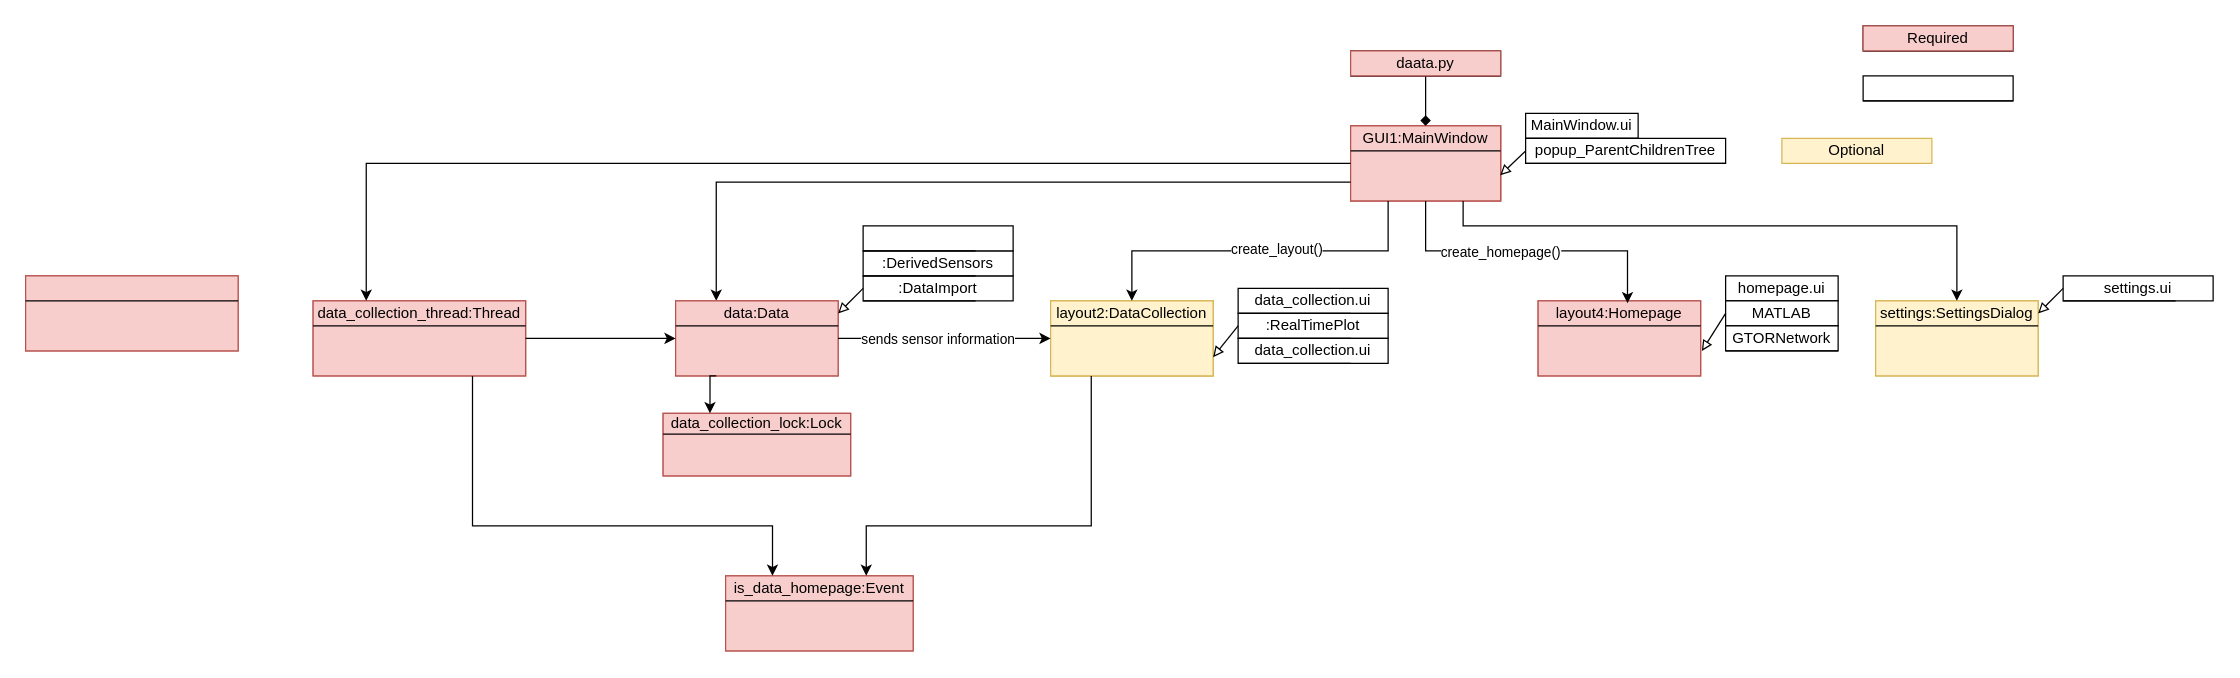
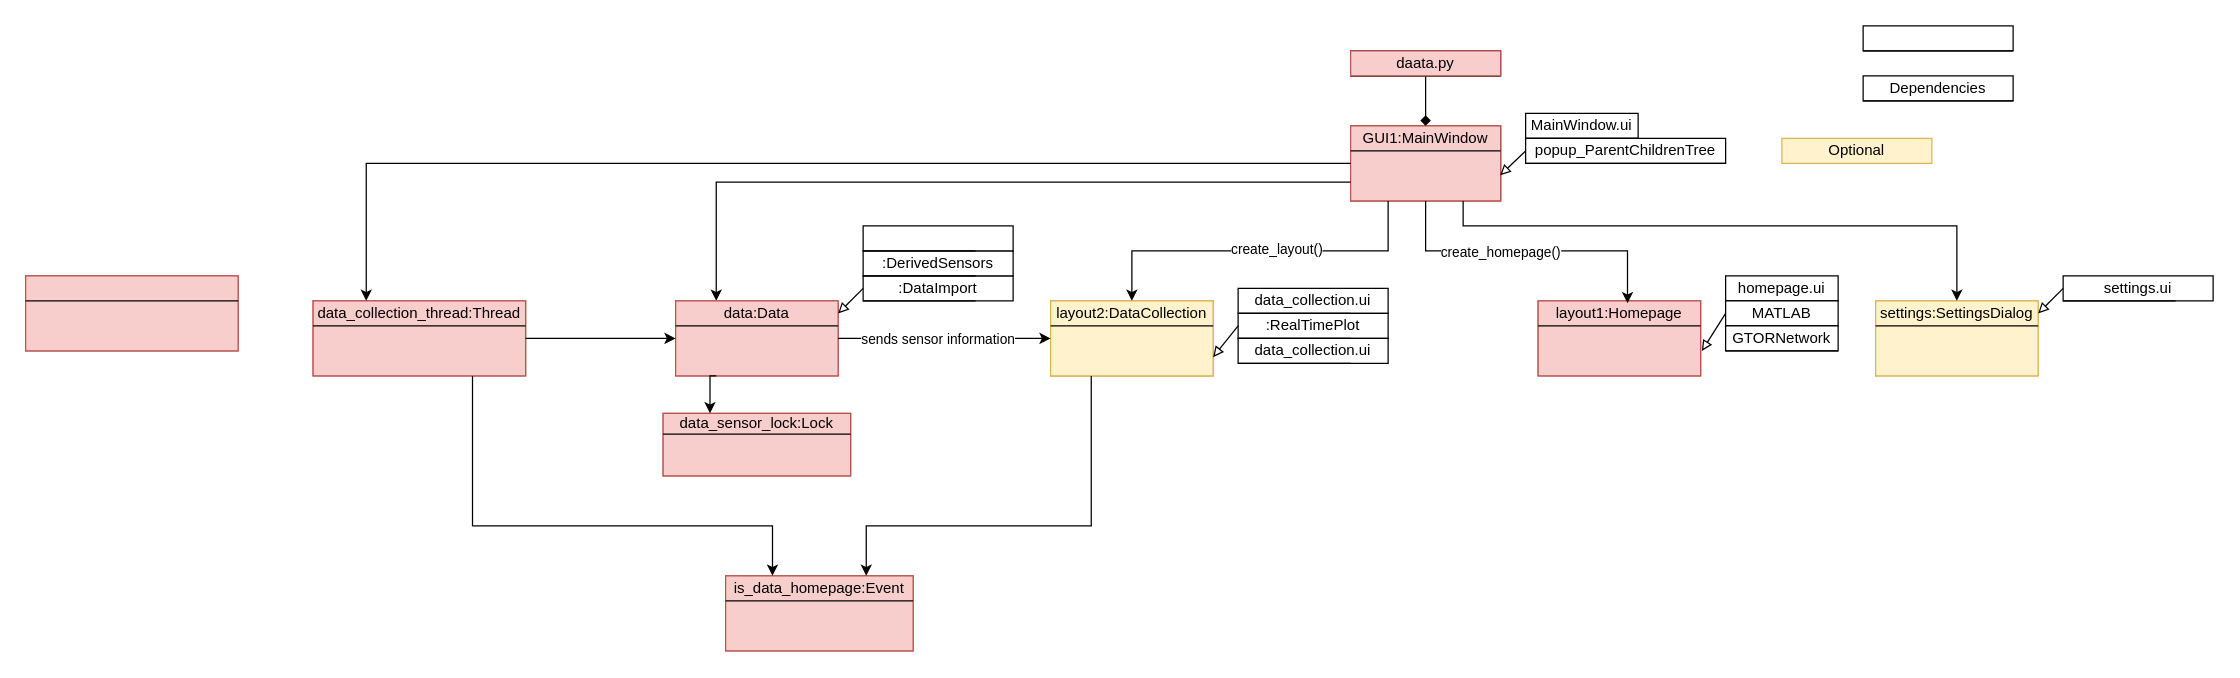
node "Required": removed
node "Dependencies": added
node "layout4:Homepage": label "layout4:Homepage" -> "layout1:Homepage"
node "data_collection_lock:Lock": label "data_collection_lock:Lock" -> "data_sensor_lock:Lock"
